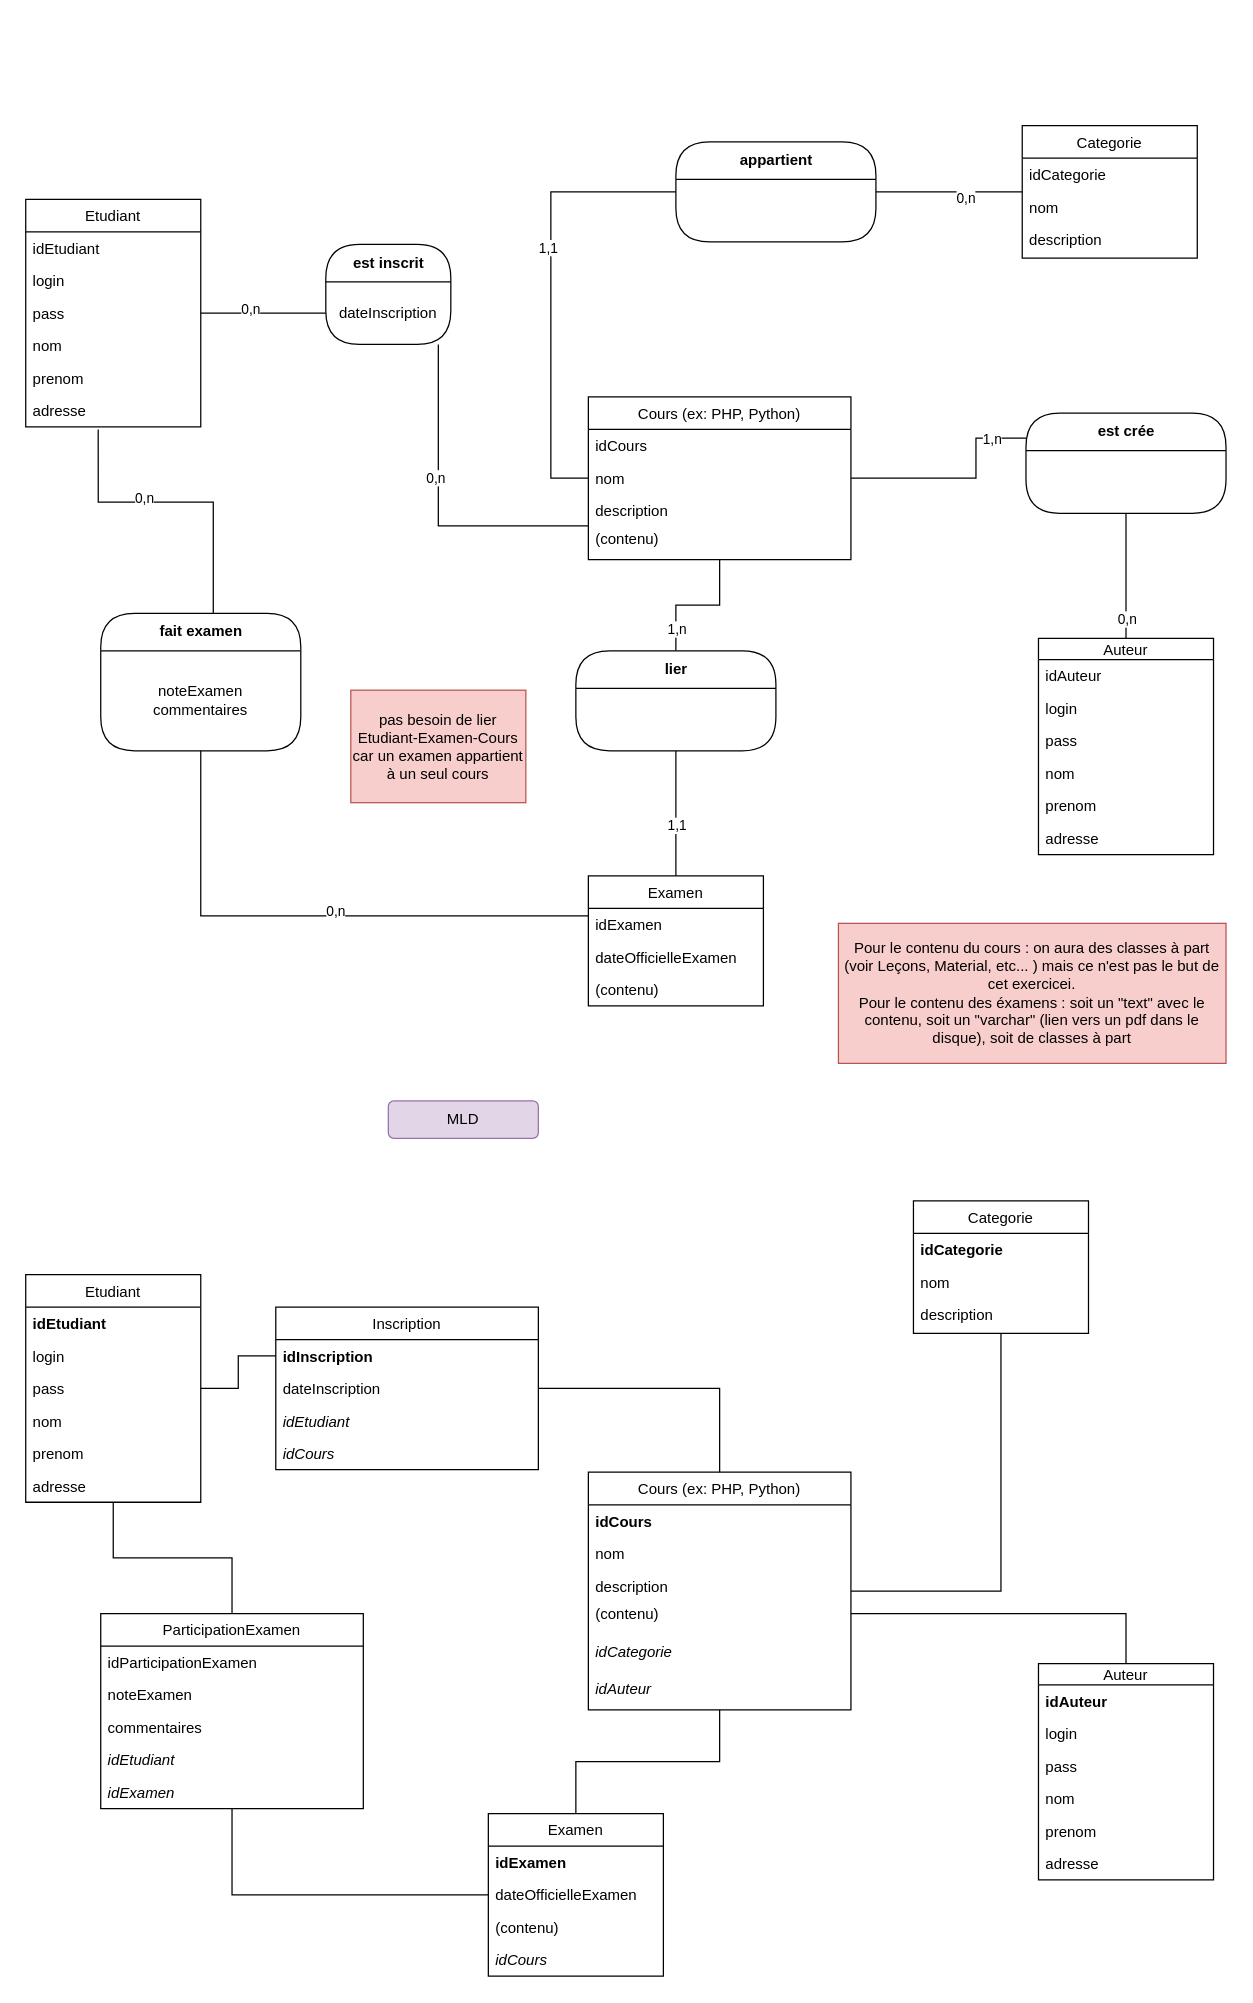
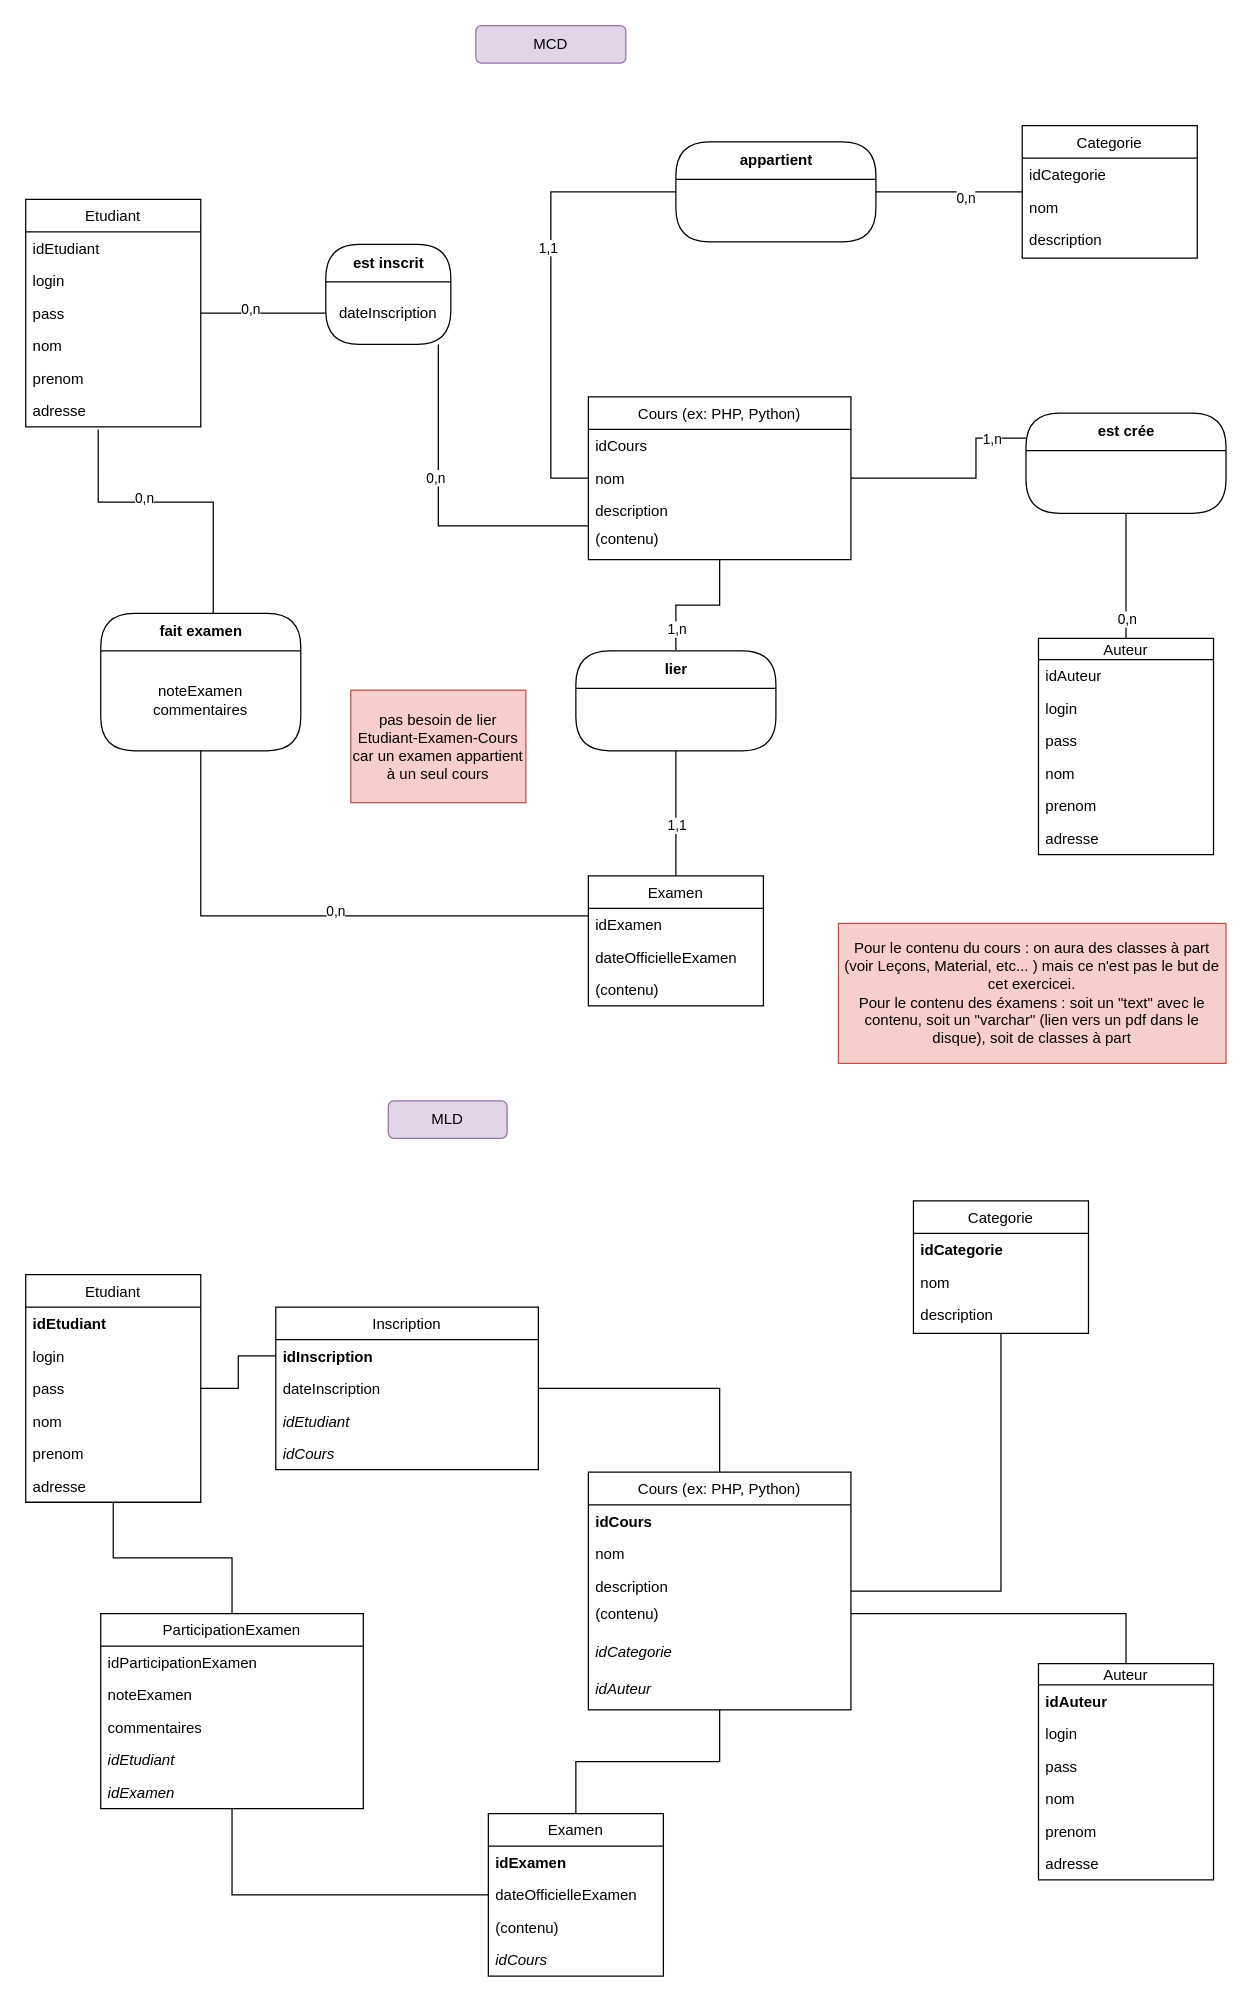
node "MCD": added
node "MLD": size 150x38 -> 119x38
